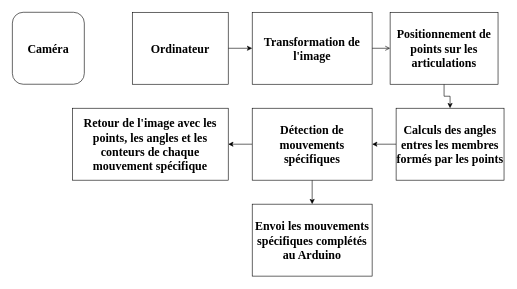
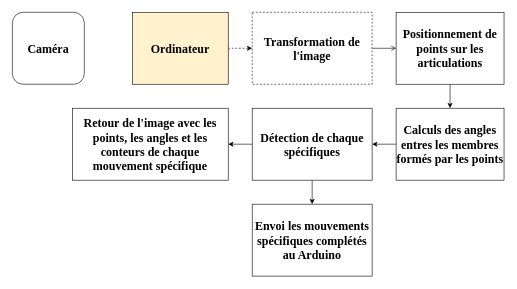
node "Ordinateur": fillcolor #ffffff -> #fff2cc
edge "Ordinateur" -> "Transformation de l'image": style solid -> dashed
node "Transformation de l'image": style solid -> dashed
node "Positionnement de points sur les articulations": moved (444, 48) -> (450, 48)
node "Détection de mouvements spécifiques": label "Détection de mouvements spécifiques" -> "Détection de chaque spécifiques"
